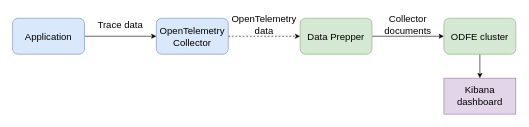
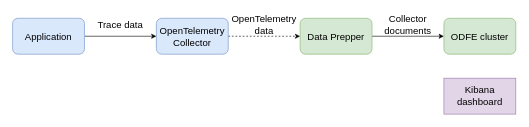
edge "ODFE cluster" -> "Kibana dashboard": removed
